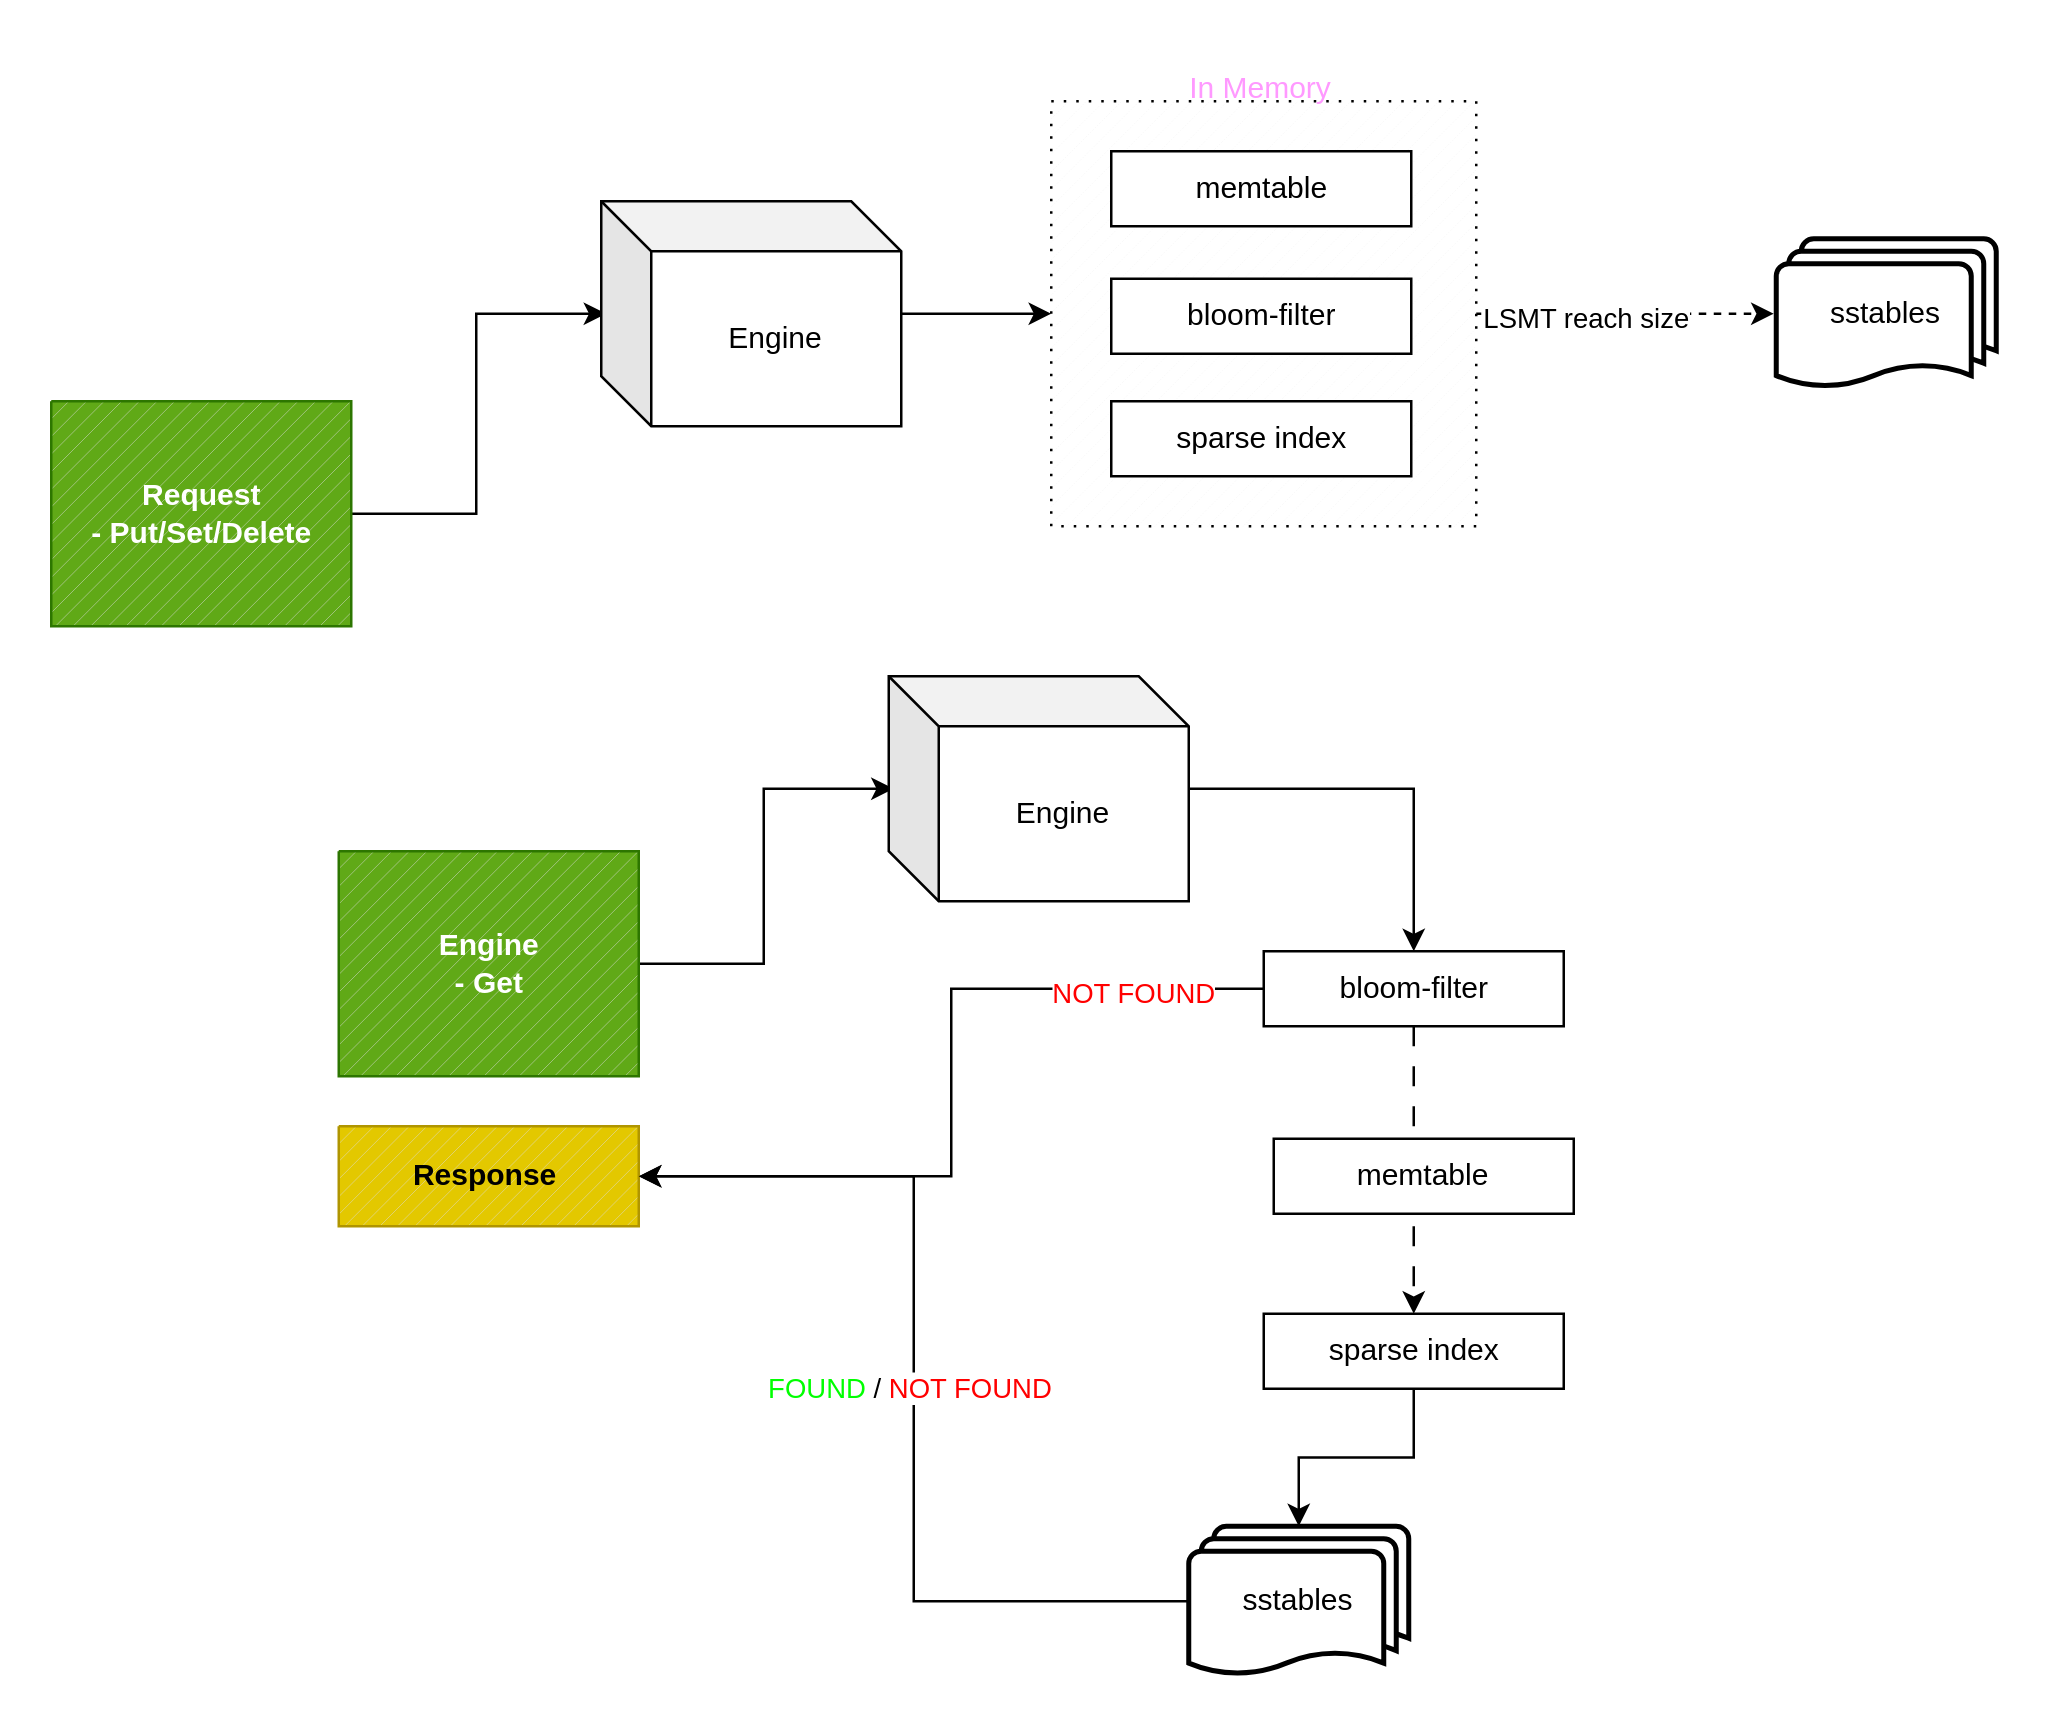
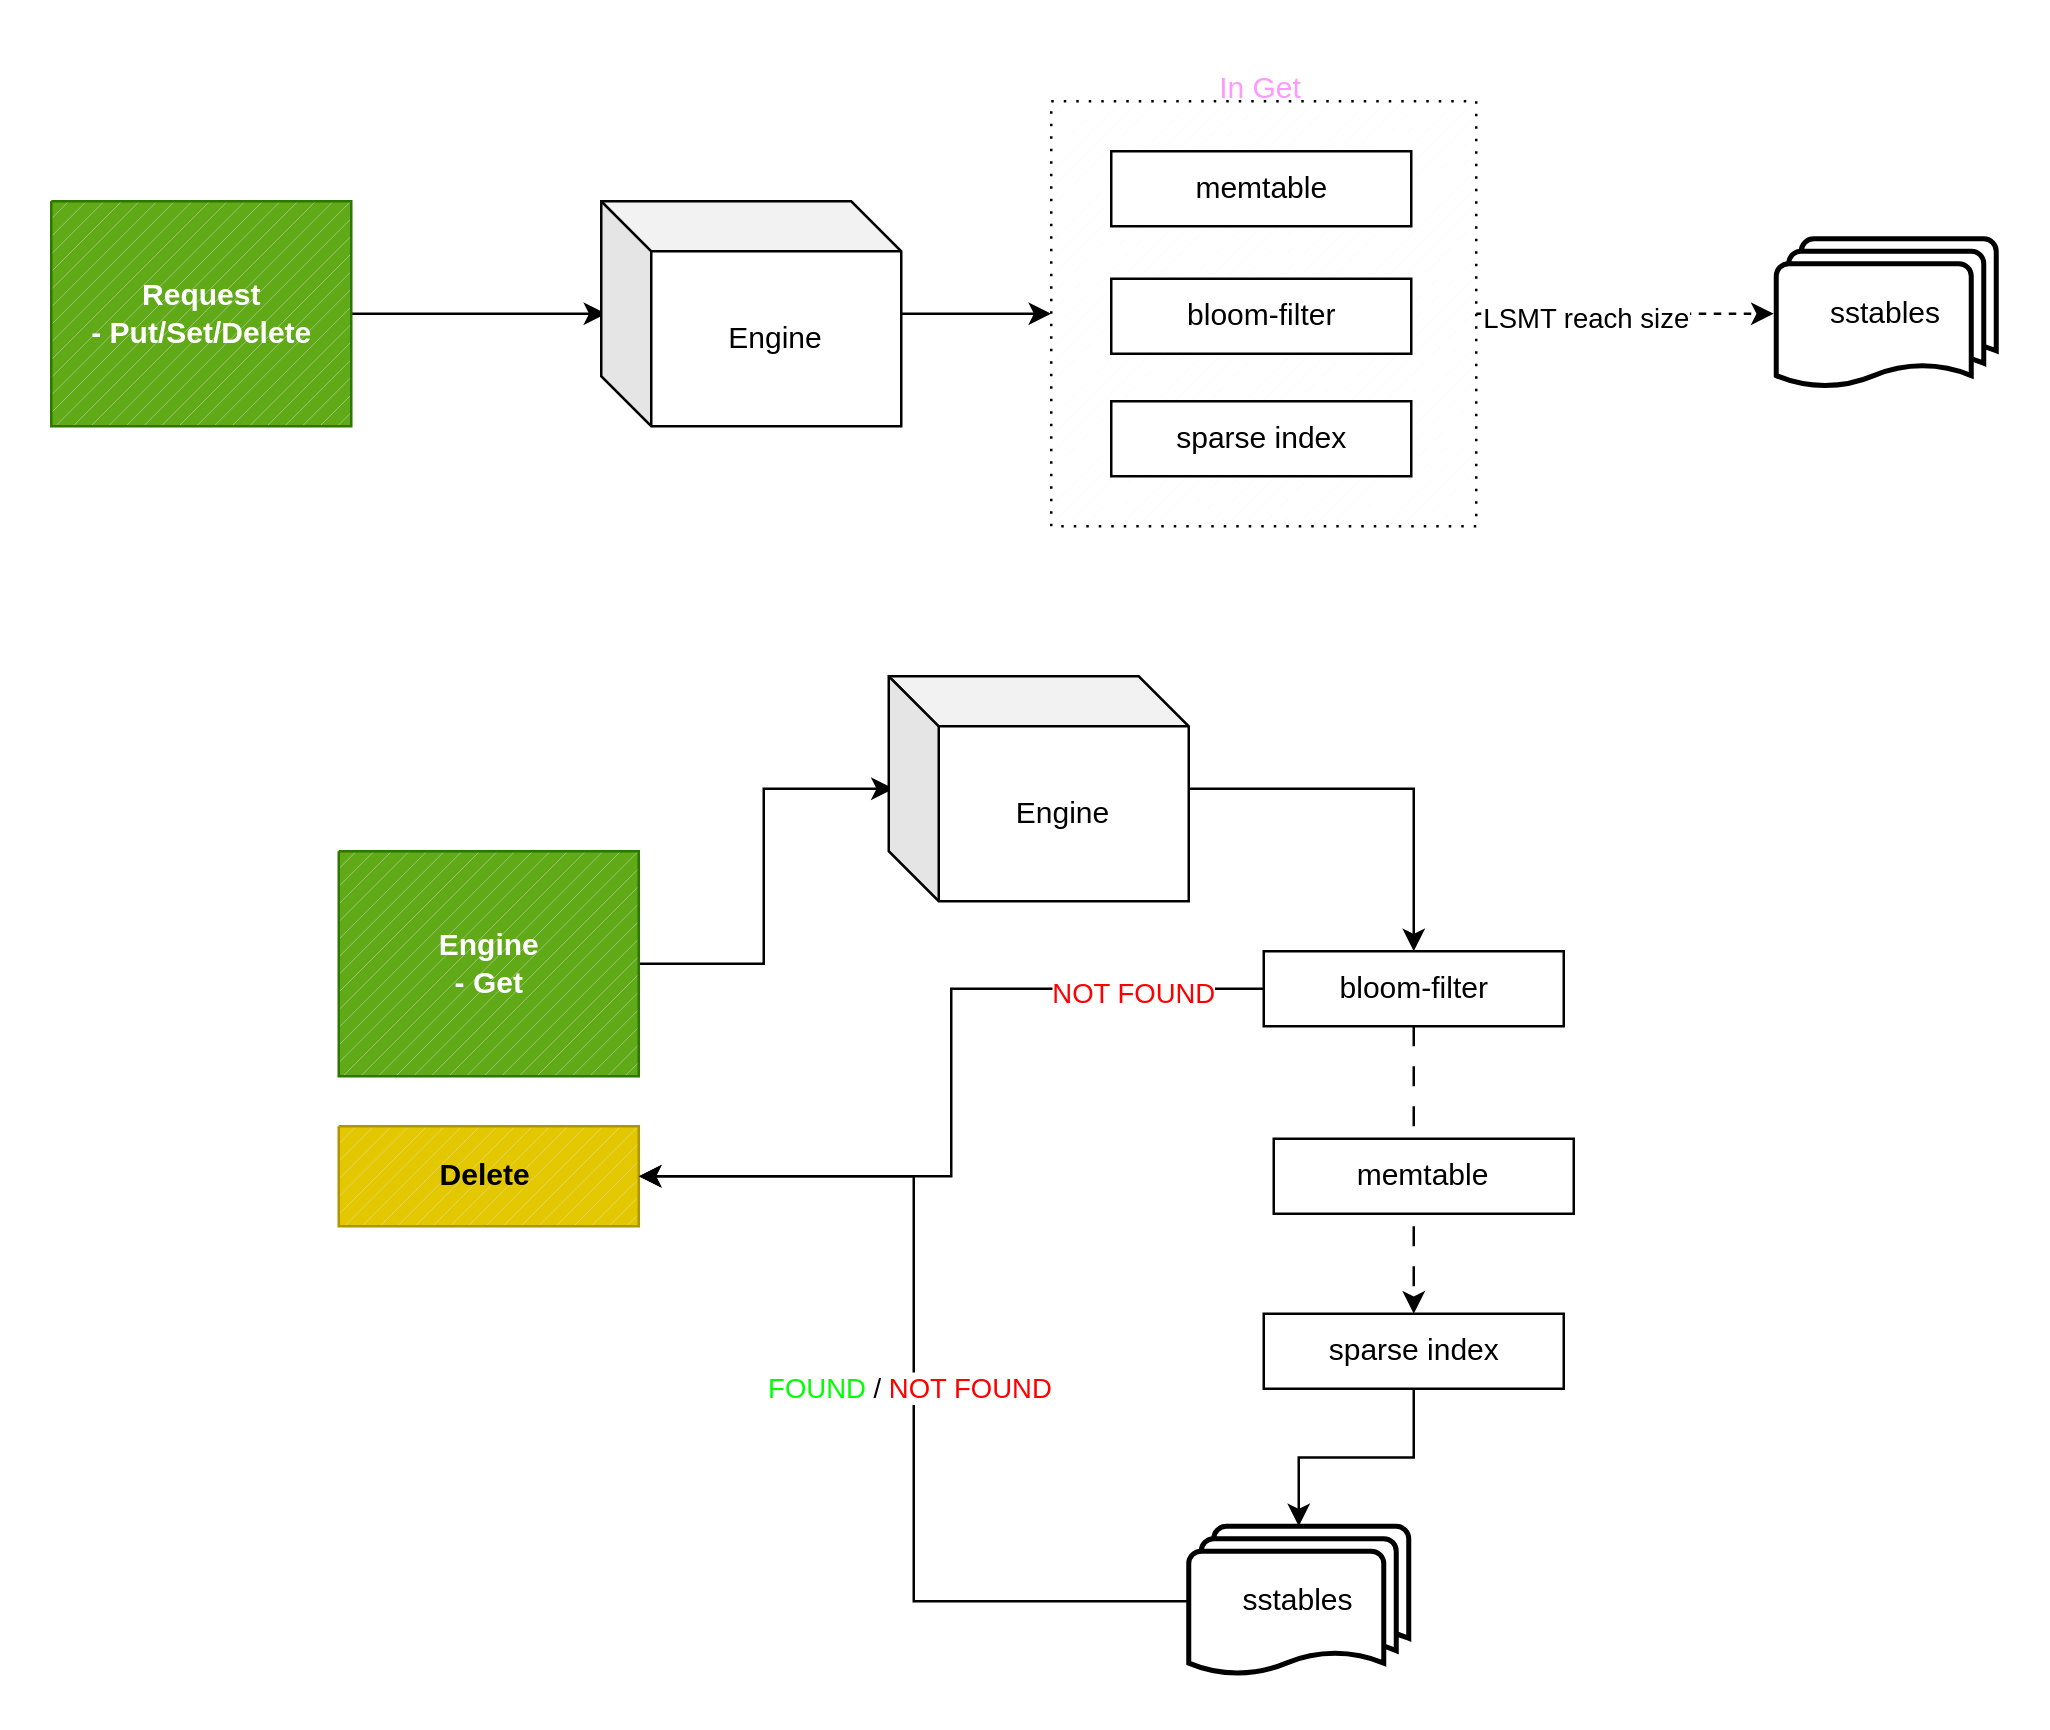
node "In Memory": label "In Memory" -> "In Get"
node "Request - Put/Set/Delete": moved (201, 514) -> (201, 314)
node "Response": label "Response" -> "Delete"
